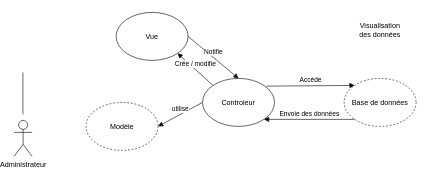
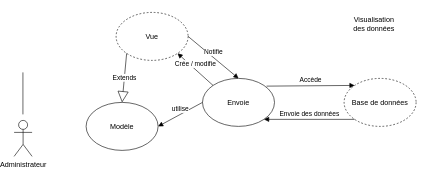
node "Visualisation des données": moved (380, 30) -> (374, 24)
node "Vue": style solid -> dashed
edge "Vue" -> "Modèle": added, label "Extends"
node "Controleur": label "Controleur" -> "Envoie"
node "Modèle": style dashed -> solid
